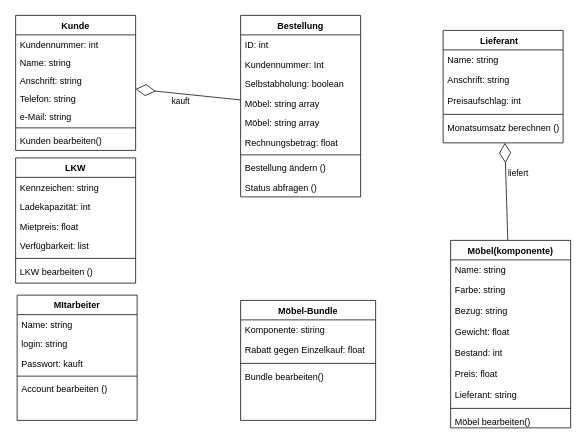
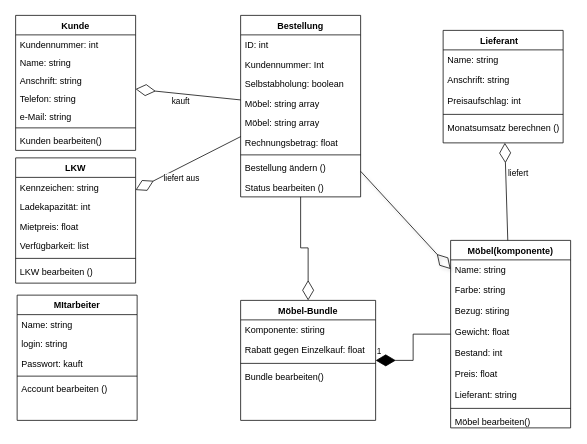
edge "Bestellung" -> "LKW": added, label "liefert aus"
node "Status abfragen ()": label "Status abfragen ()" -> "Status bearbeiten ()"
edge "Bestellung" -> "Möbel(komponente)": added
edge "Bestellung" -> "Möbel-Bundle": added
node "Bezug: string": label "Bezug: string" -> "Bezug: stiring"
edge "Möbel(komponente)" -> "Möbel-Bundle": added, label "1"
